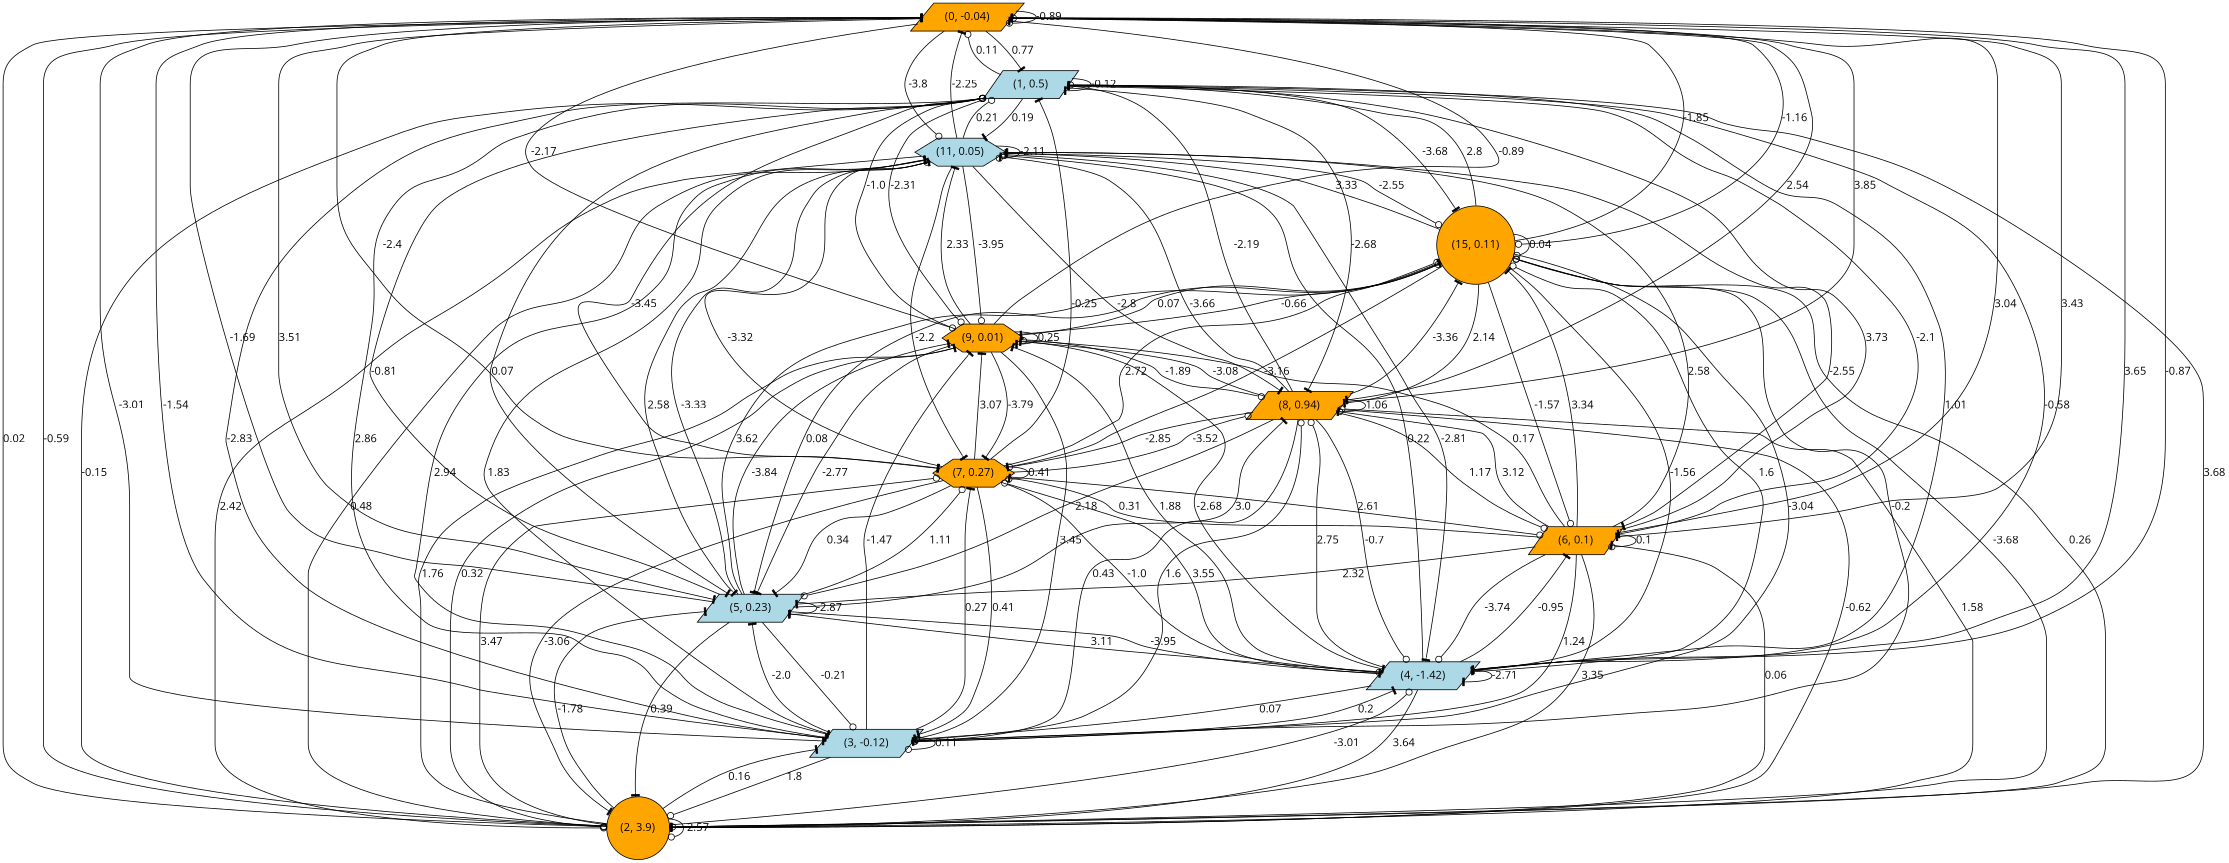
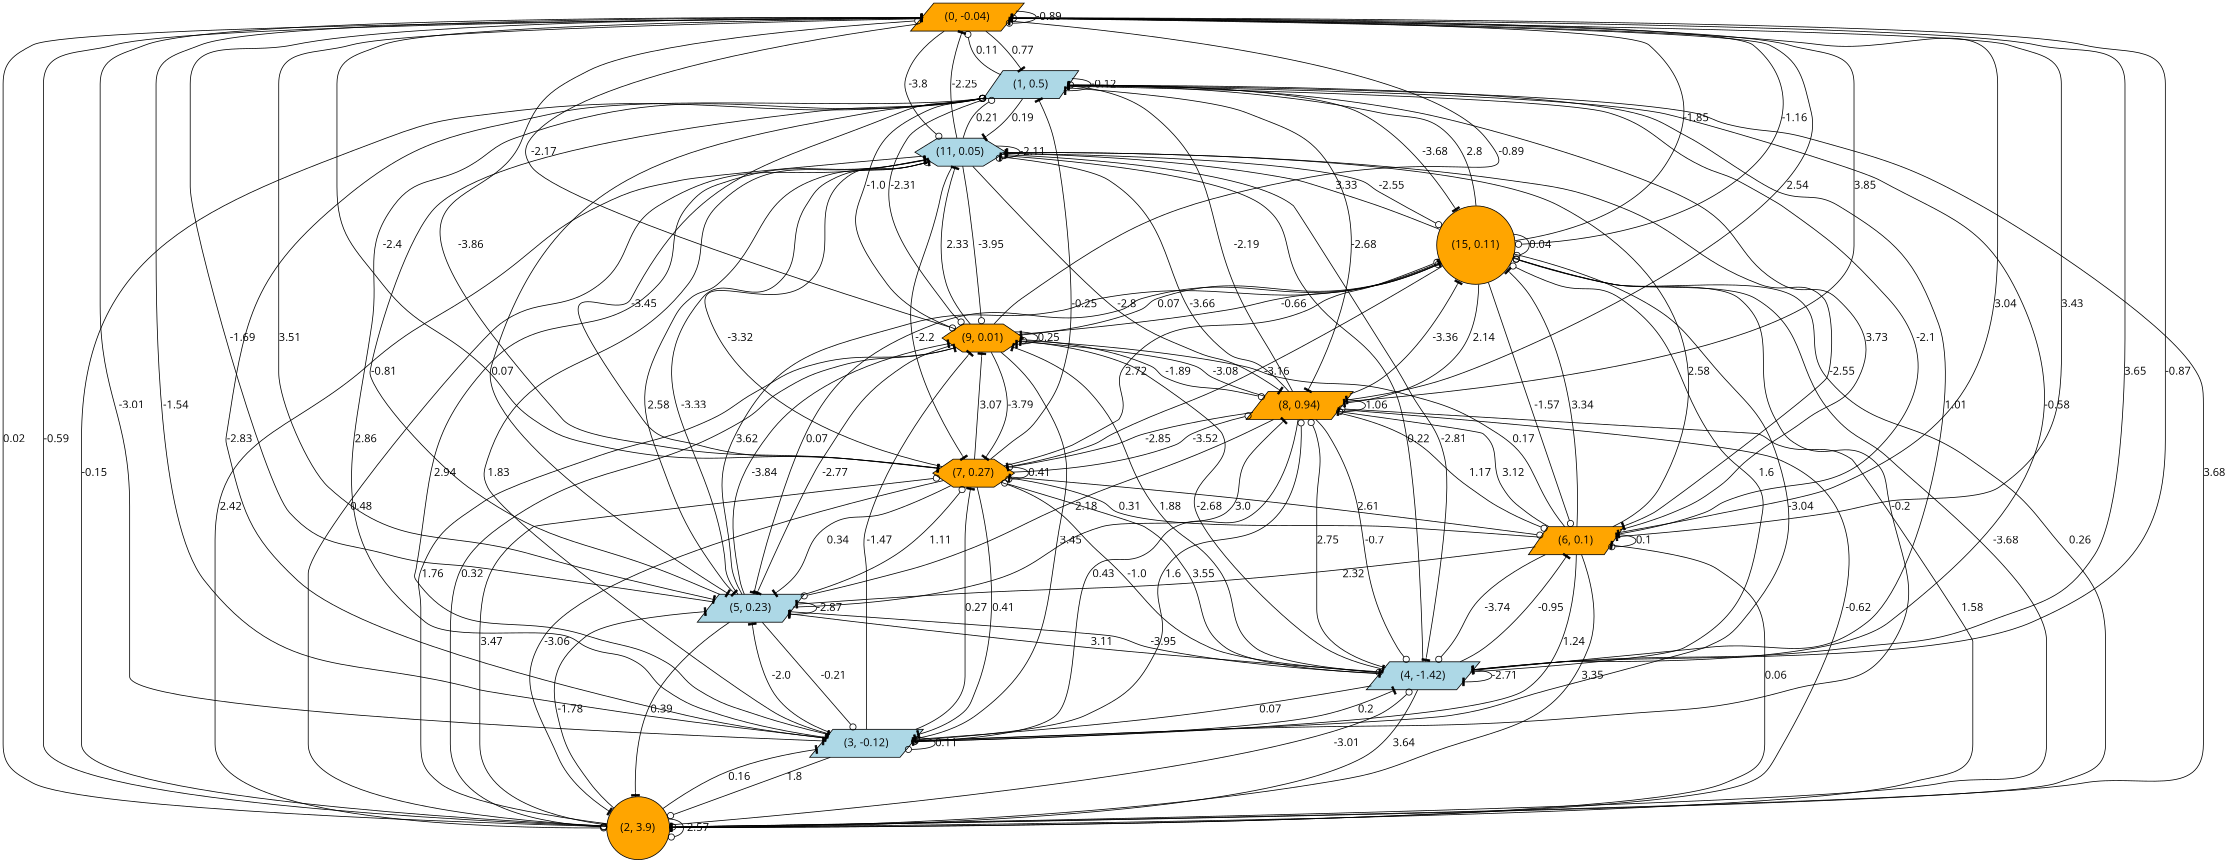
edge "(7, 0.27)" -> "(0, -0.04)": added, label "-3.86"
edge "(15, 0.11)" -> "(5, 0.23)": label "0.08" -> "0.07"
edge "(15, 0.11)" -> "(4, -1.42)": removed, label "-1.56"
